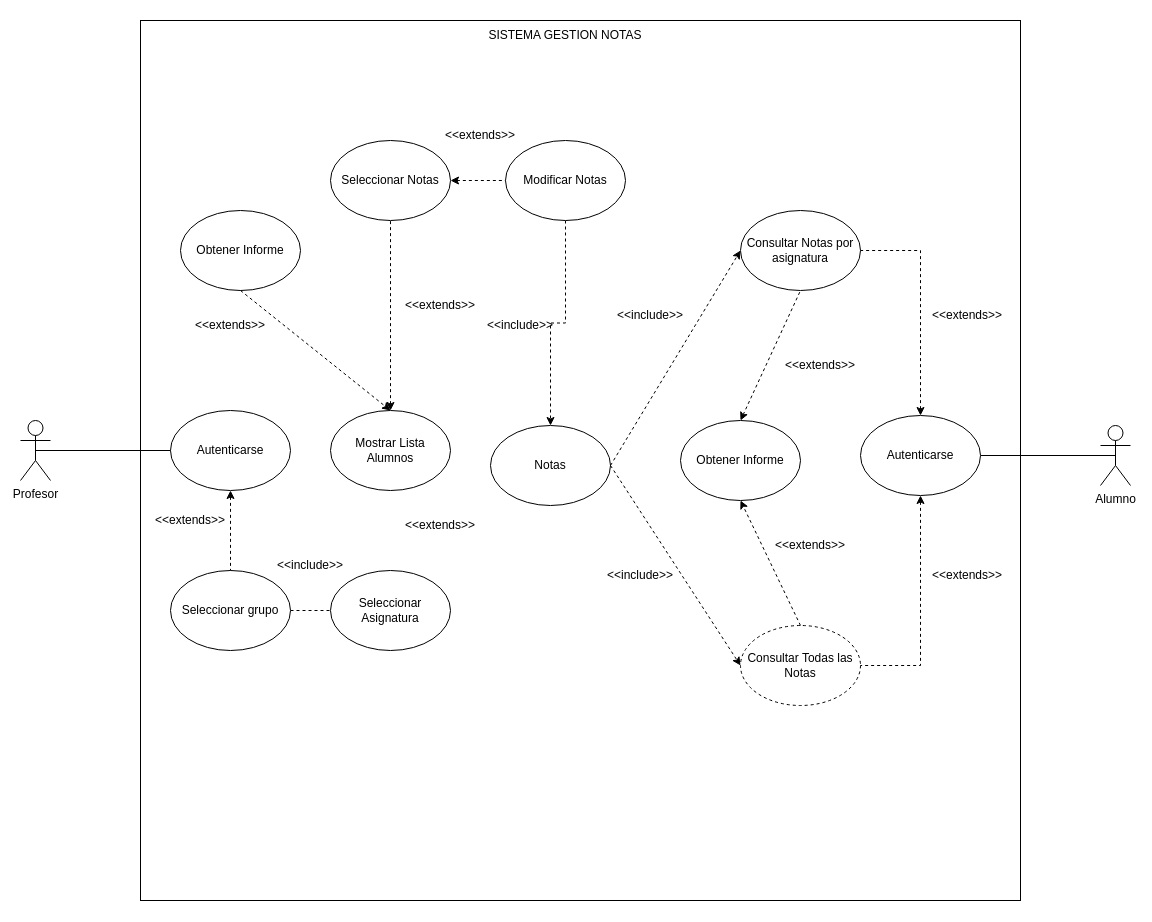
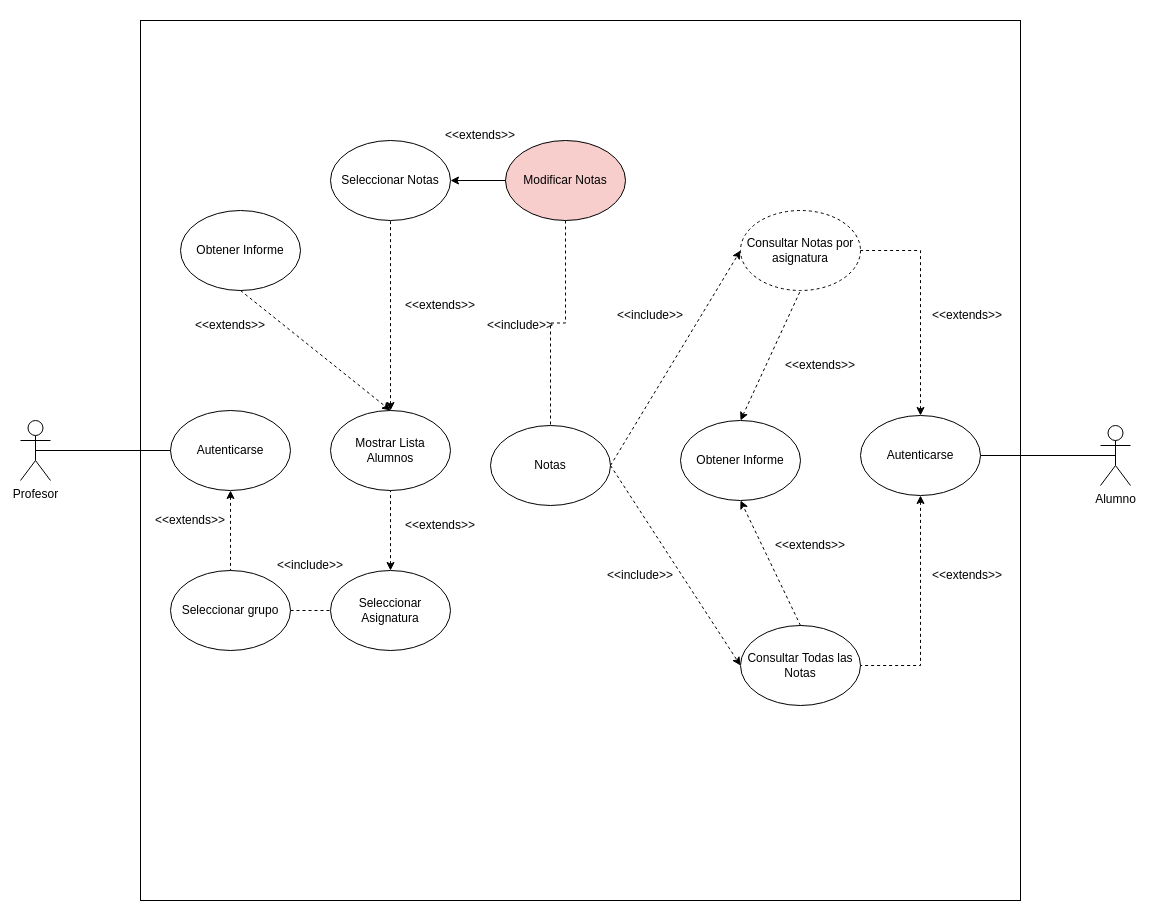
node "SISTEMA GESTION NOTAS": removed
edge "Modificar Notas" -> "Seleccionar Notas": style dashed -> solid
node "Modificar Notas": fillcolor #ffffff -> #f8cecc
node "Consultar Notas por asignatura": style solid -> dashed
edge "Modificar Notas" -> "Notas": arrowhead classic -> none
edge "Mostrar Lista Alumnos" -> "Seleccionar Asignatura": added
node "Consultar Todas las Notas": style dashed -> solid
